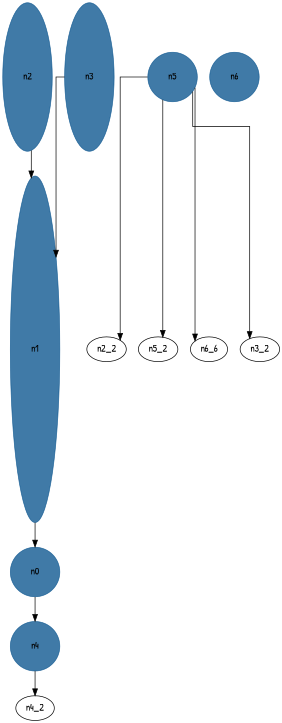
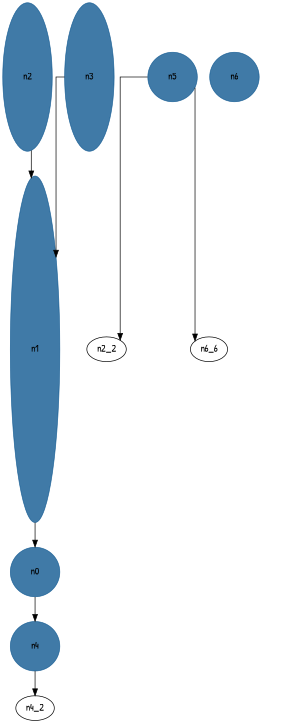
node "n5_2": removed
node "n3_2": removed
